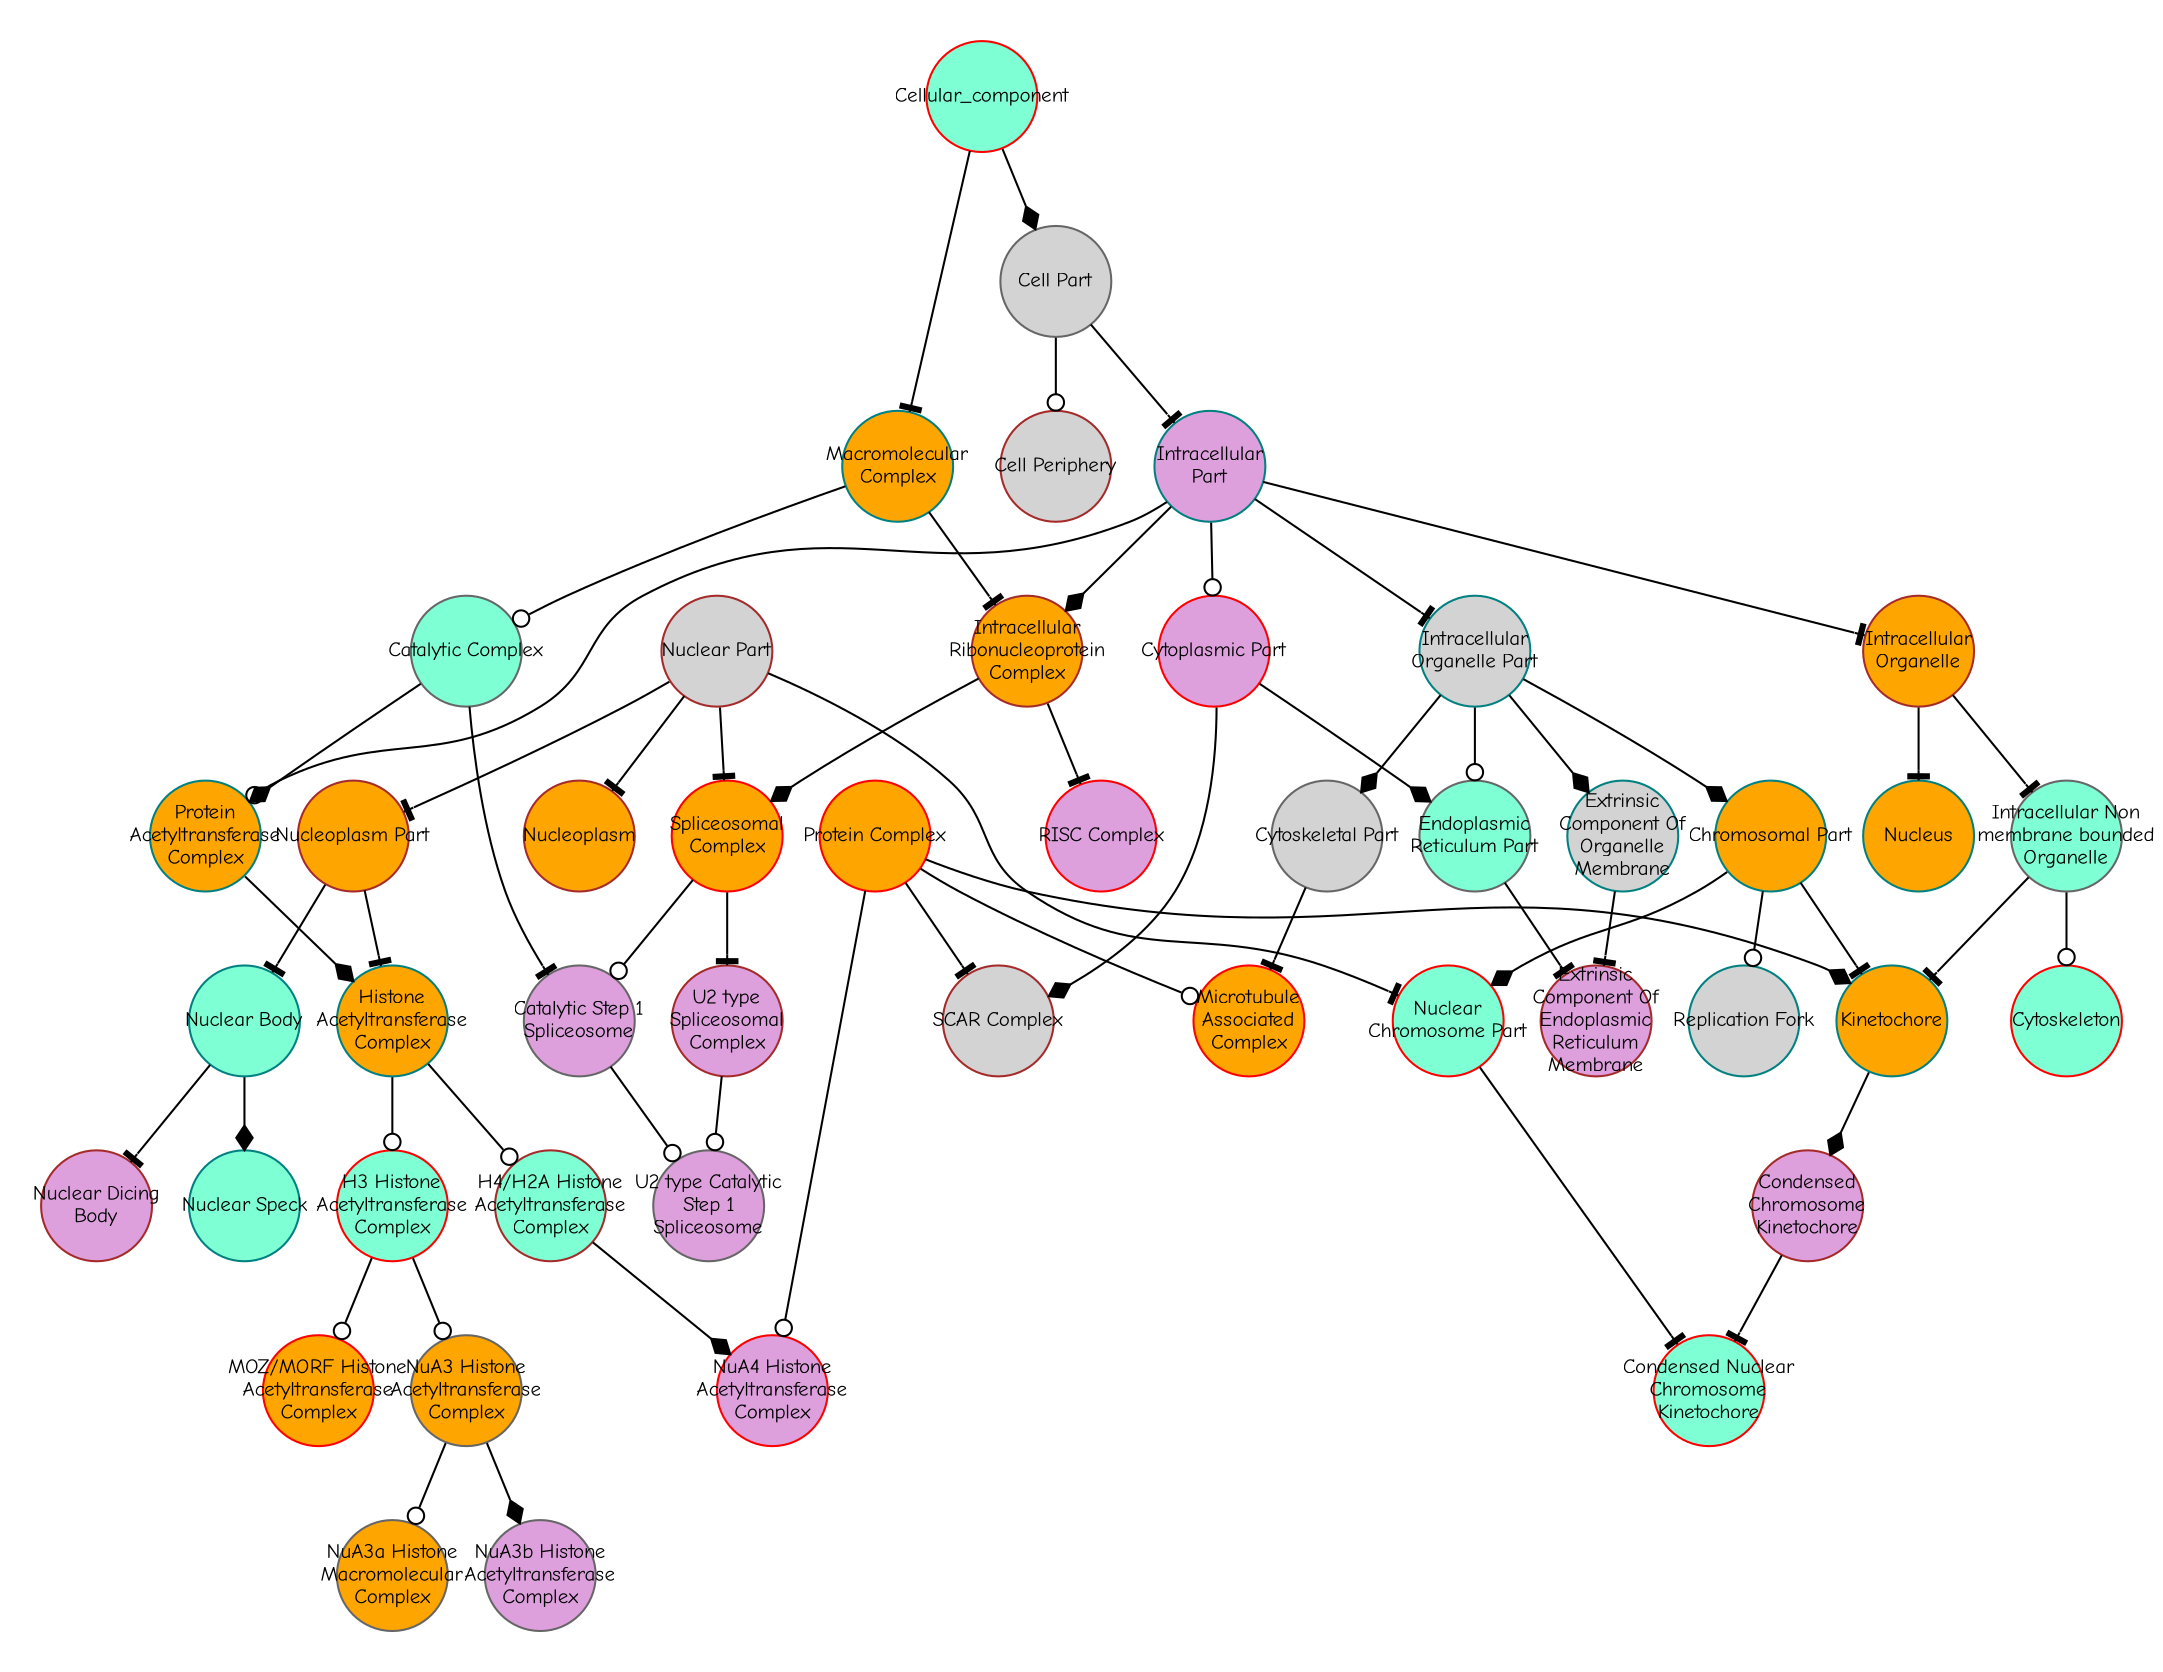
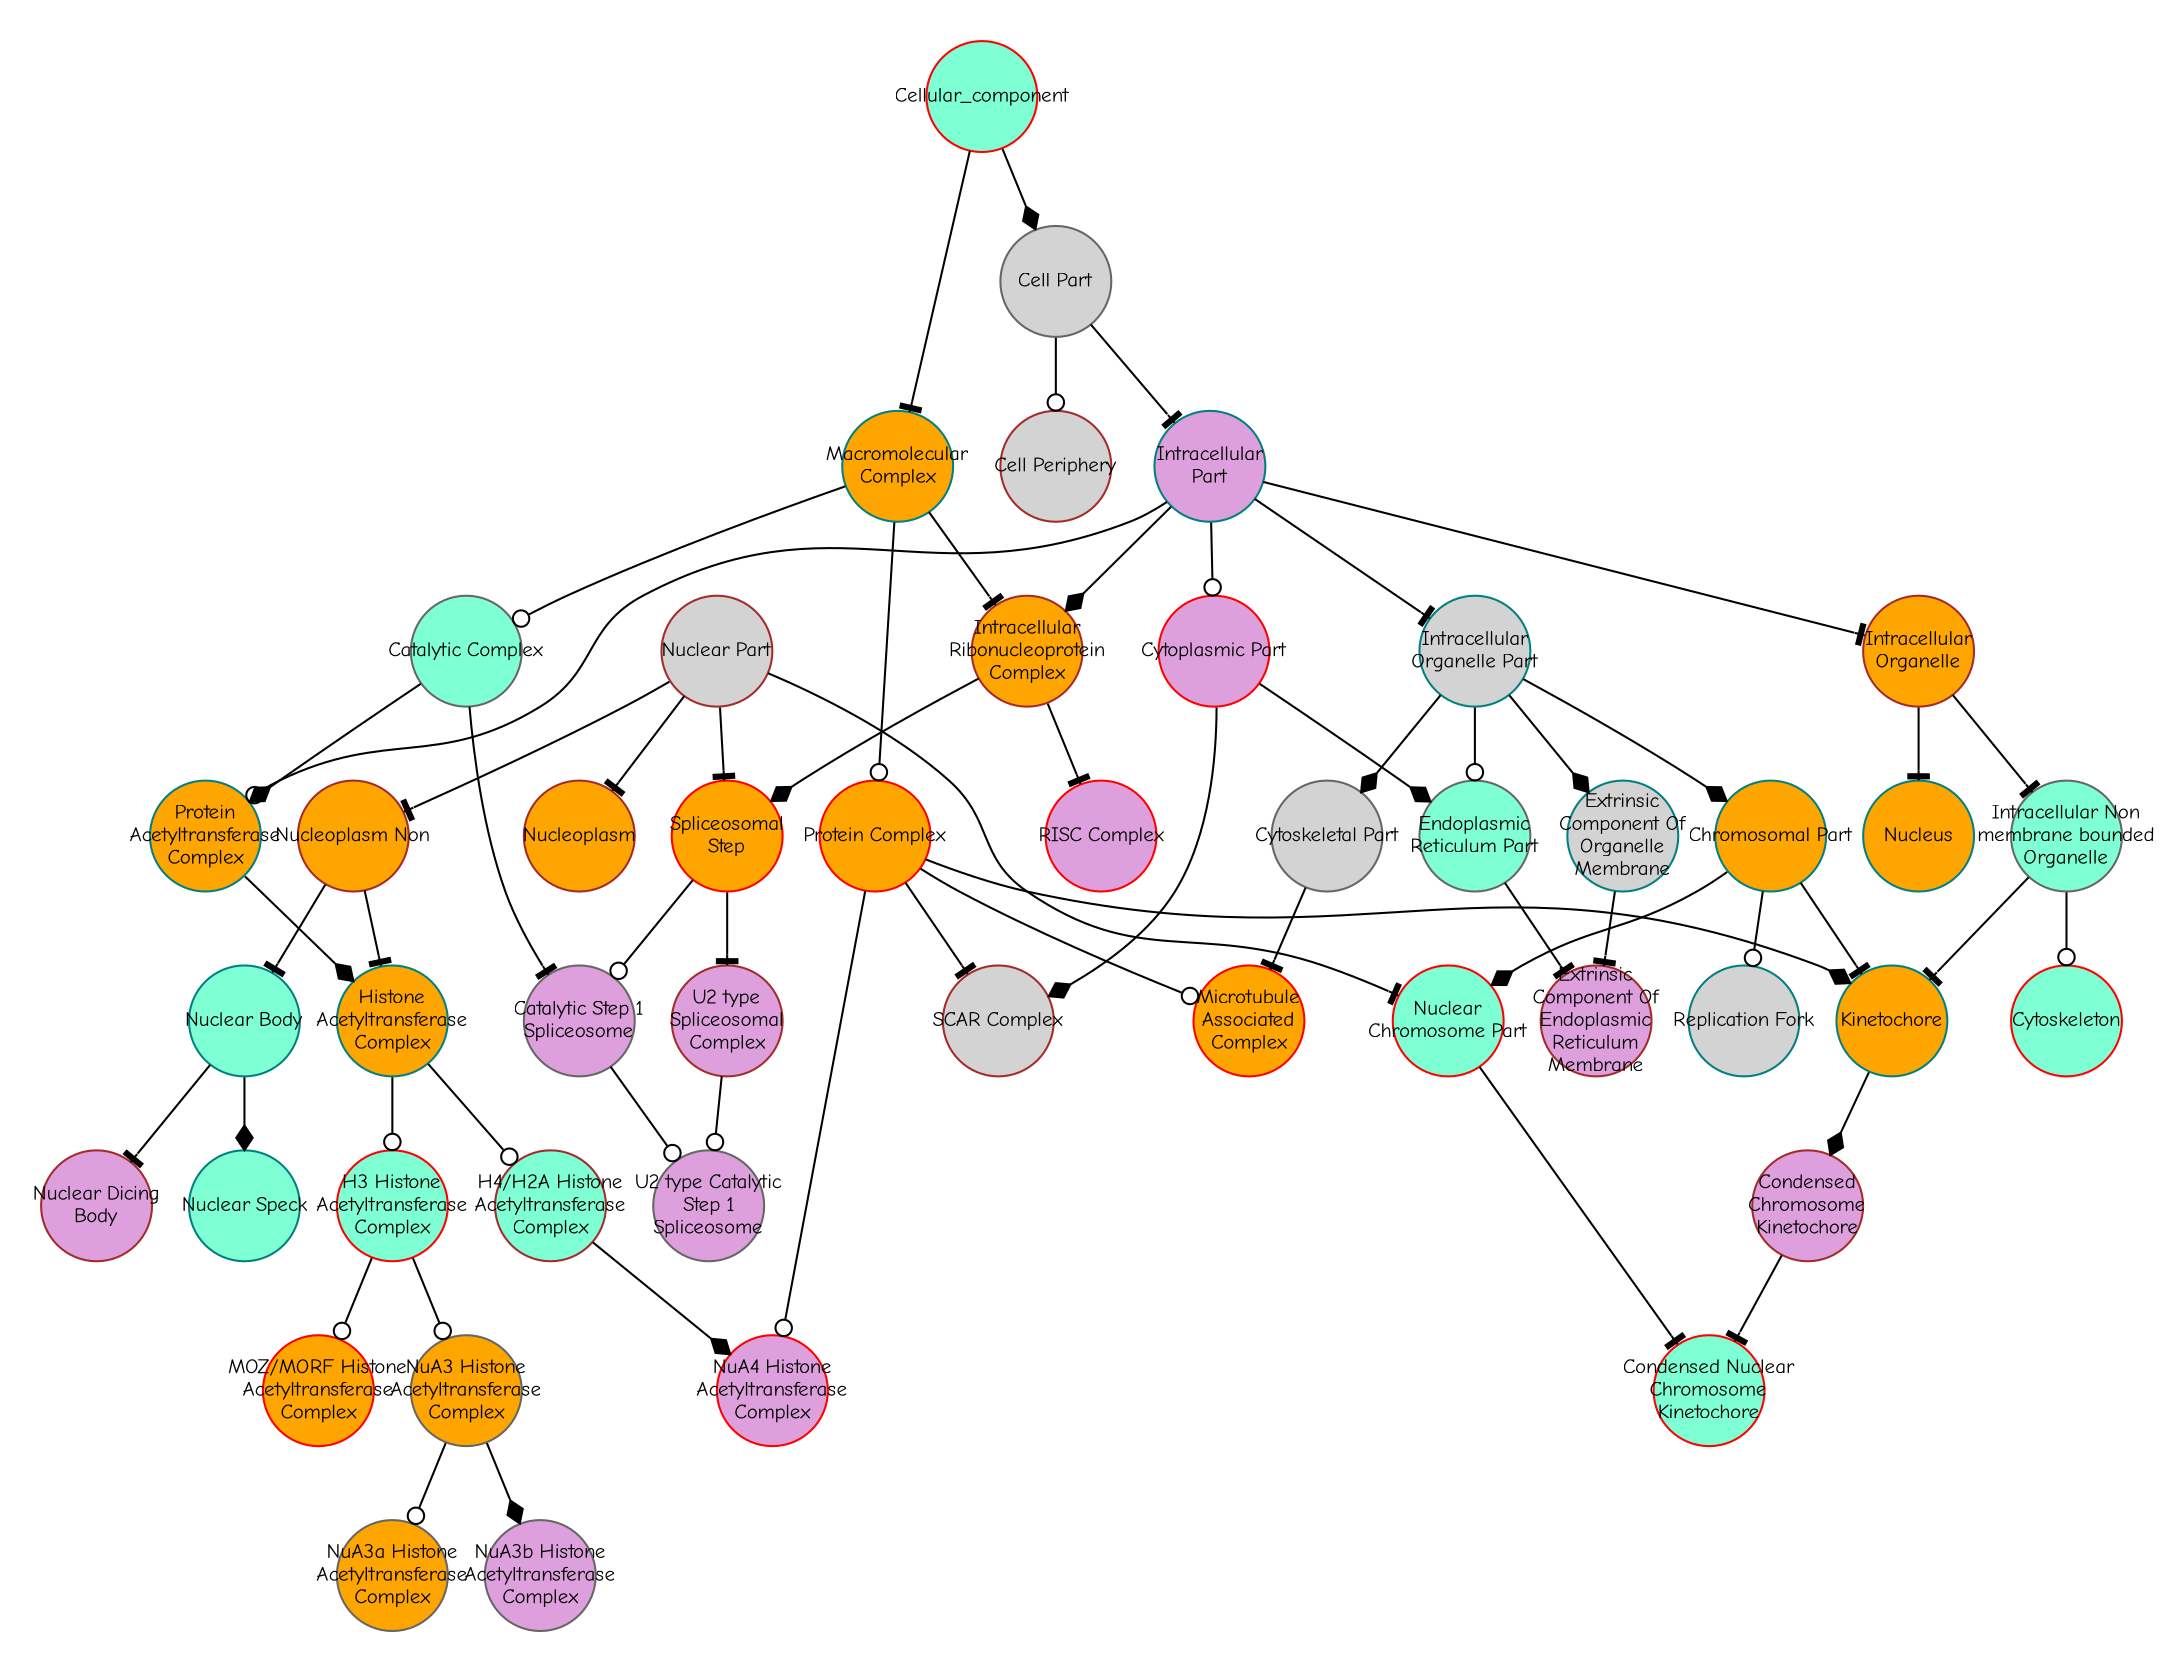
edge "Macromolecular Complex" -> "Protein Complex": added
node "Nucleoplasm Part": label "Nucleoplasm Part" -> "Nucleoplasm Non"
node "Spliceosomal Complex": label "Spliceosomal Complex" -> "Spliceosomal Step"
node "NuA3a Histone Macromolecular Complex": label "NuA3a Histone Macromolecular Complex" -> "NuA3a Histone Acetyltransferase Complex"
